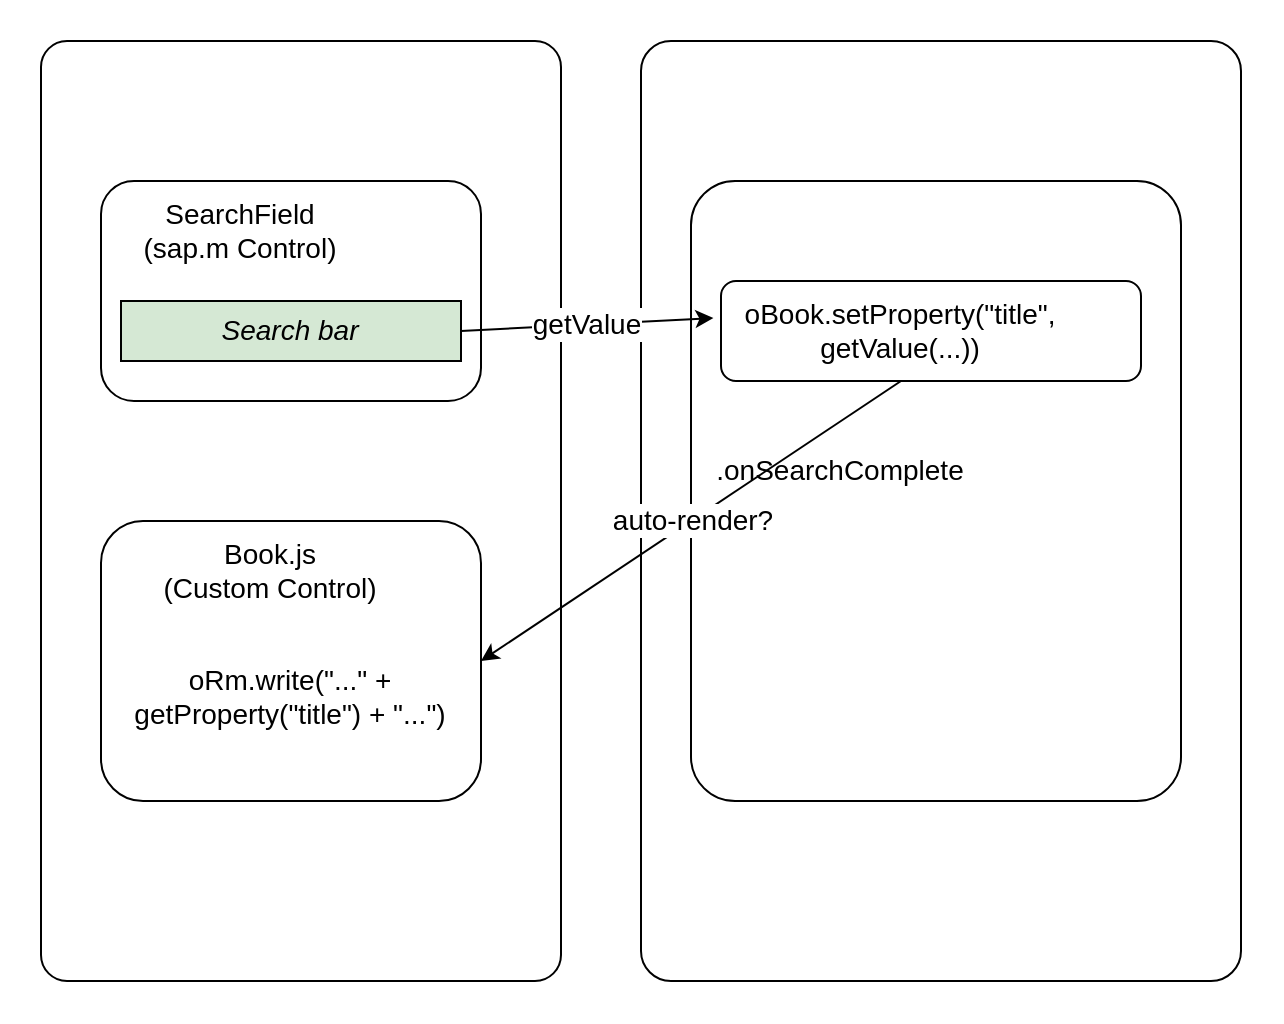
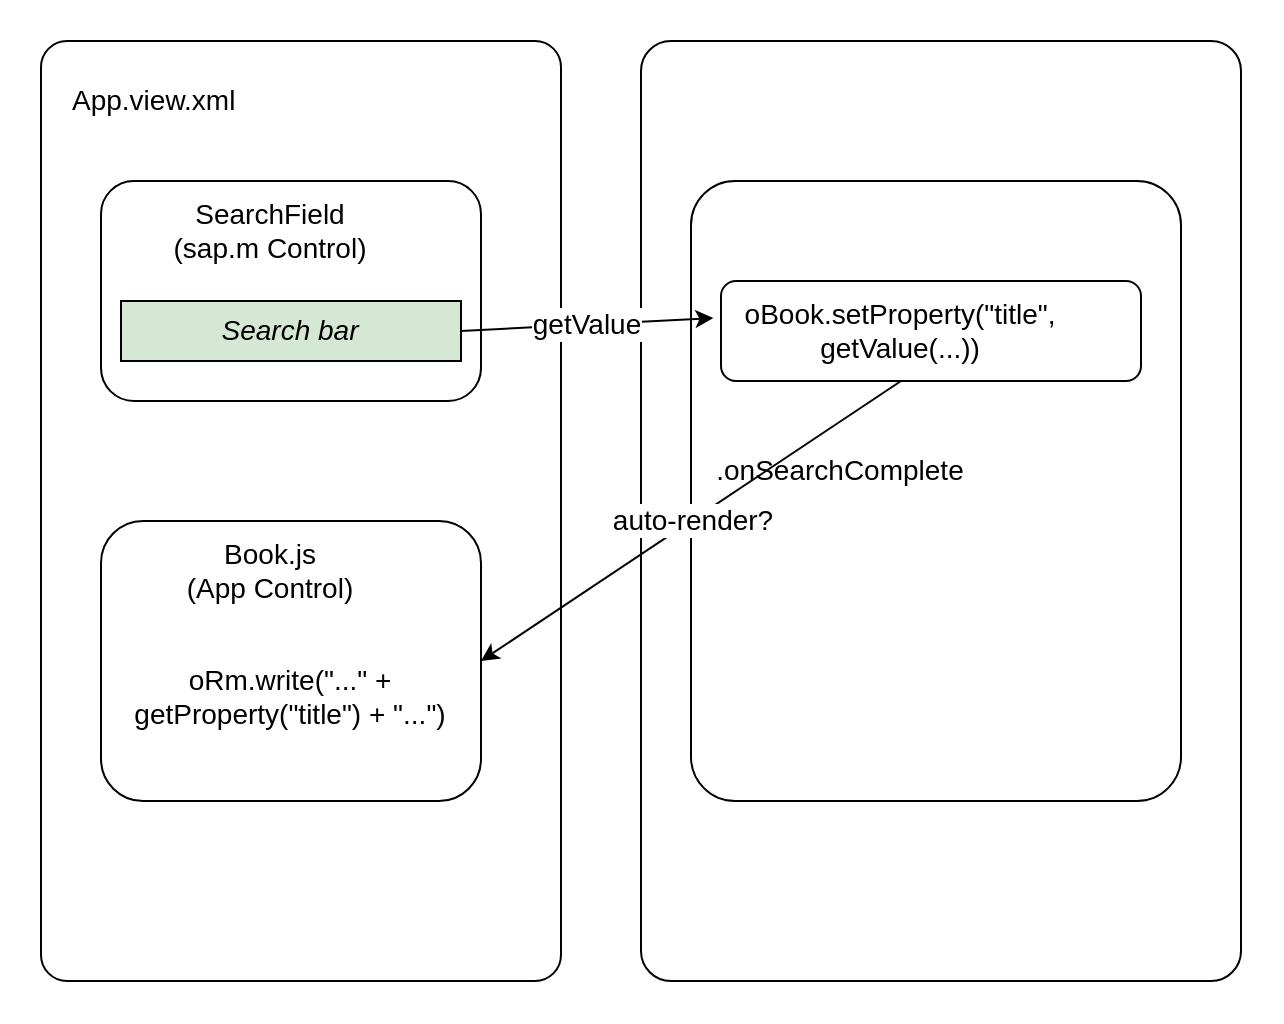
node "App.view.xml": added
node "SearchField (sap.m Control)": moved (241, 231) -> (271, 231)
node "Book.js (Custom Control)": label "Book.js (Custom Control)" -> "Book.js (App Control)"
